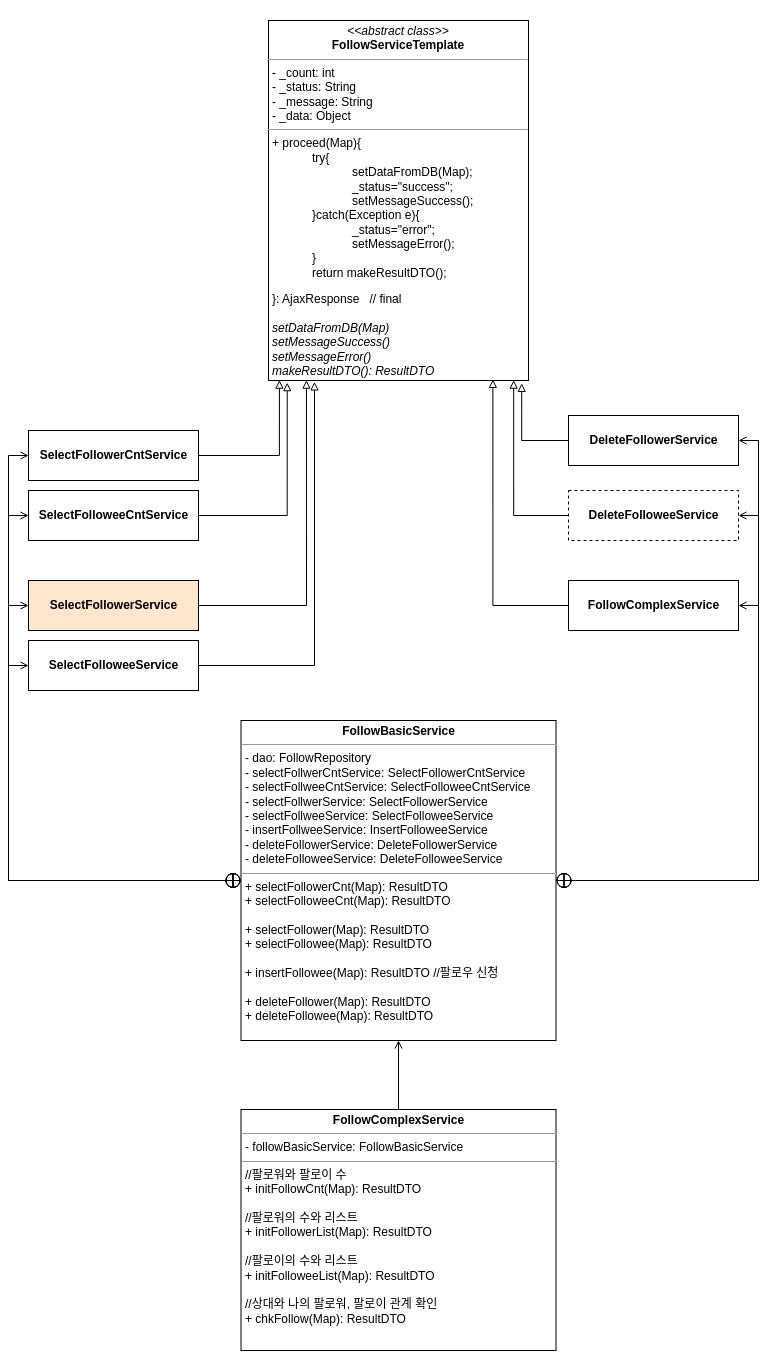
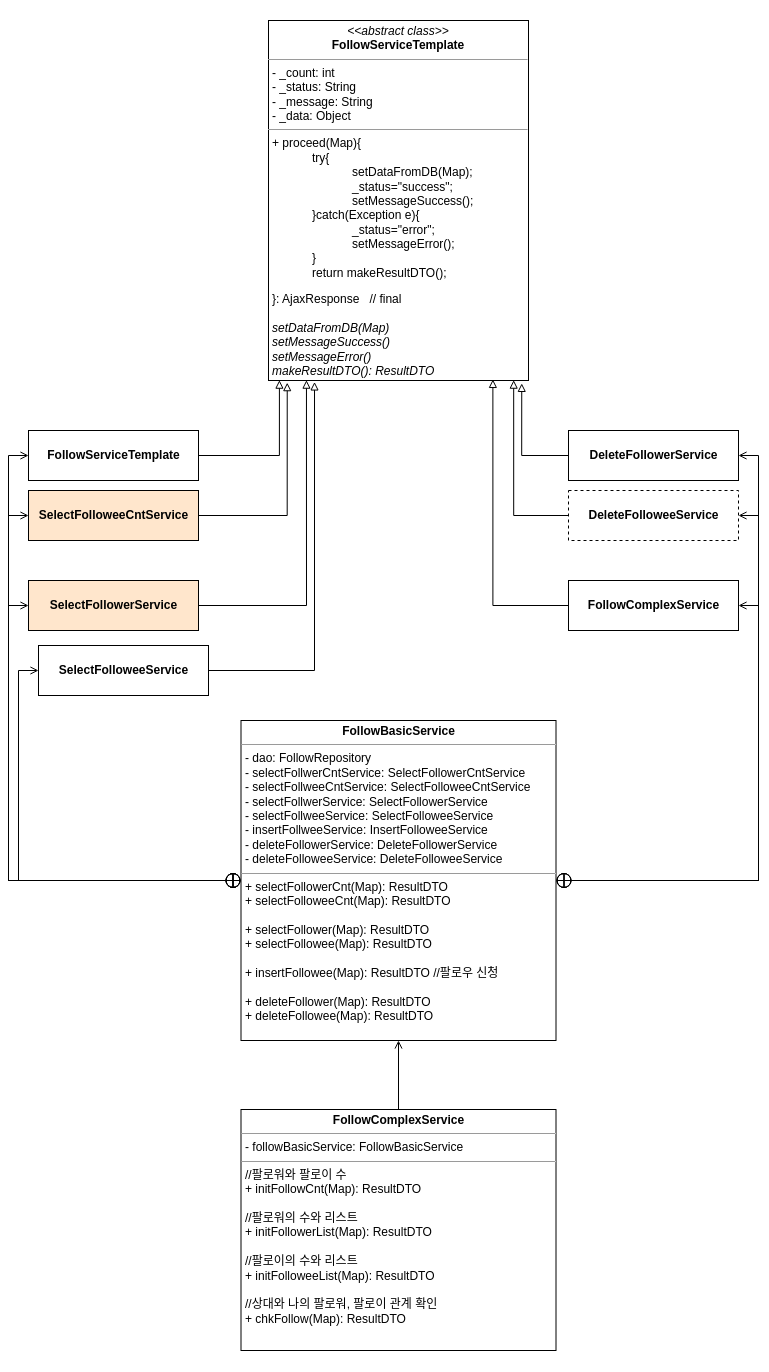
node "DeleteFollowerService": moved (654, 441) -> (654, 456)
node "SelectFollowerCntService": label "SelectFollowerCntService" -> "FollowServiceTemplate"
node "SelectFolloweeCntService": fillcolor #ffffff -> #ffe6cc
node "SelectFolloweeService": moved (114, 666) -> (124, 671)
